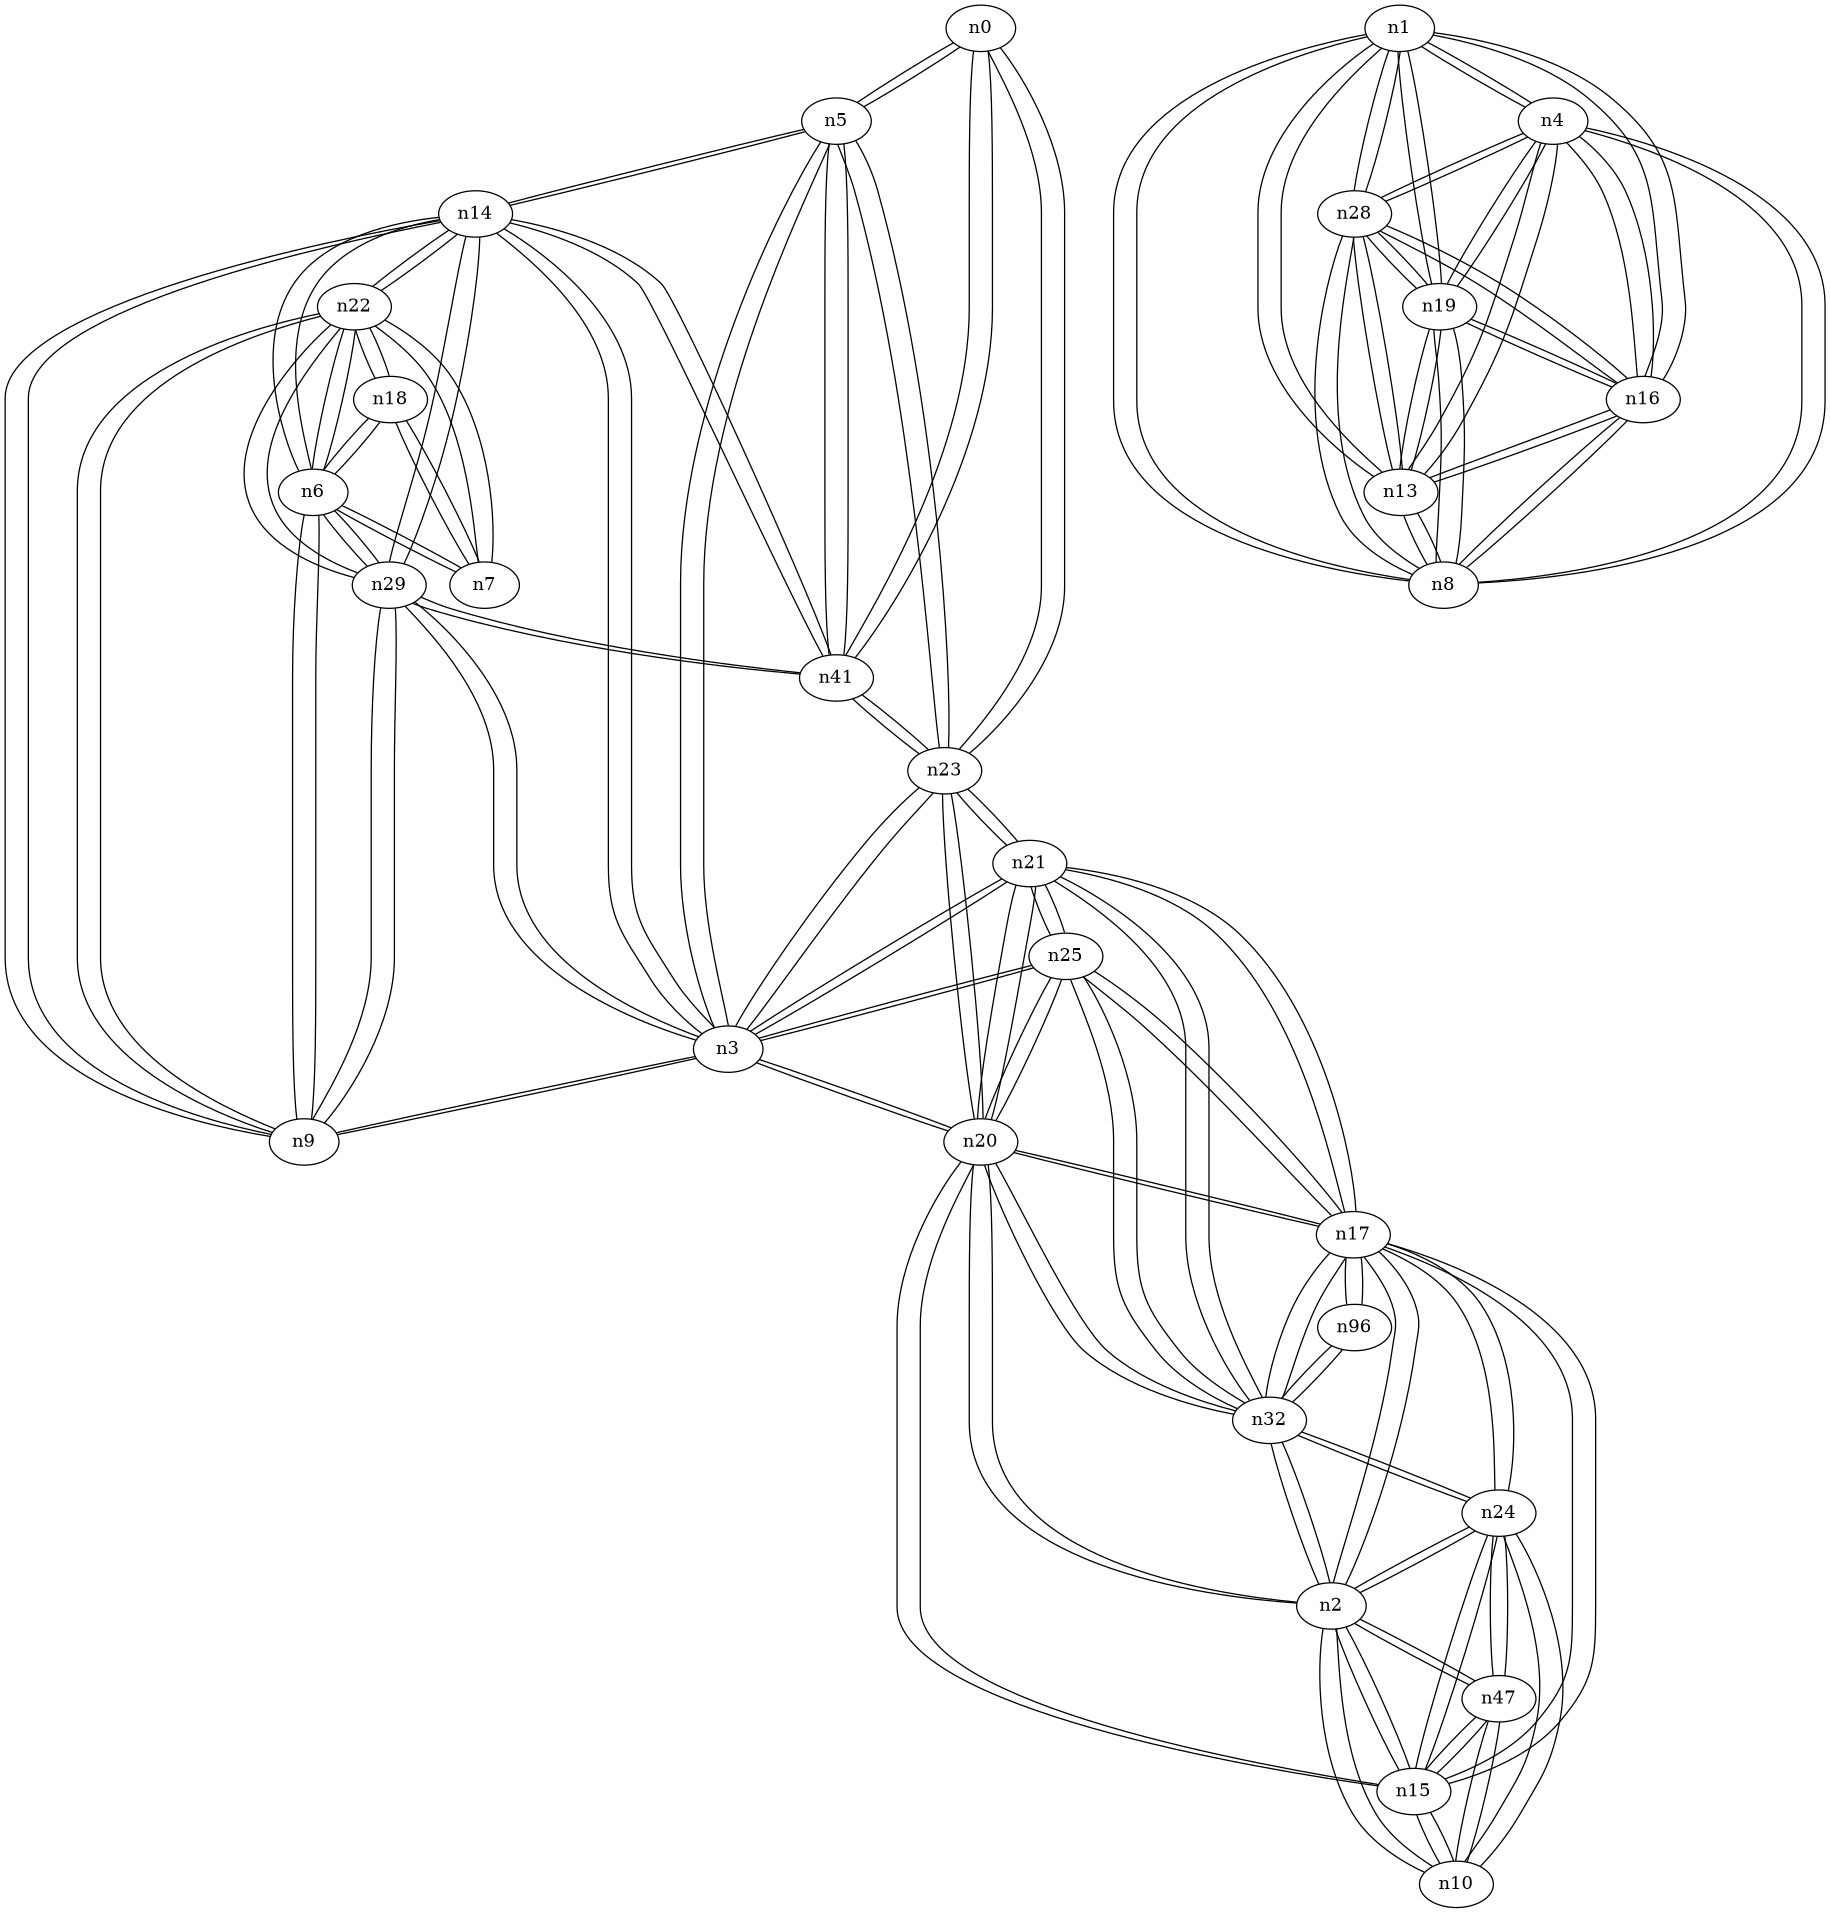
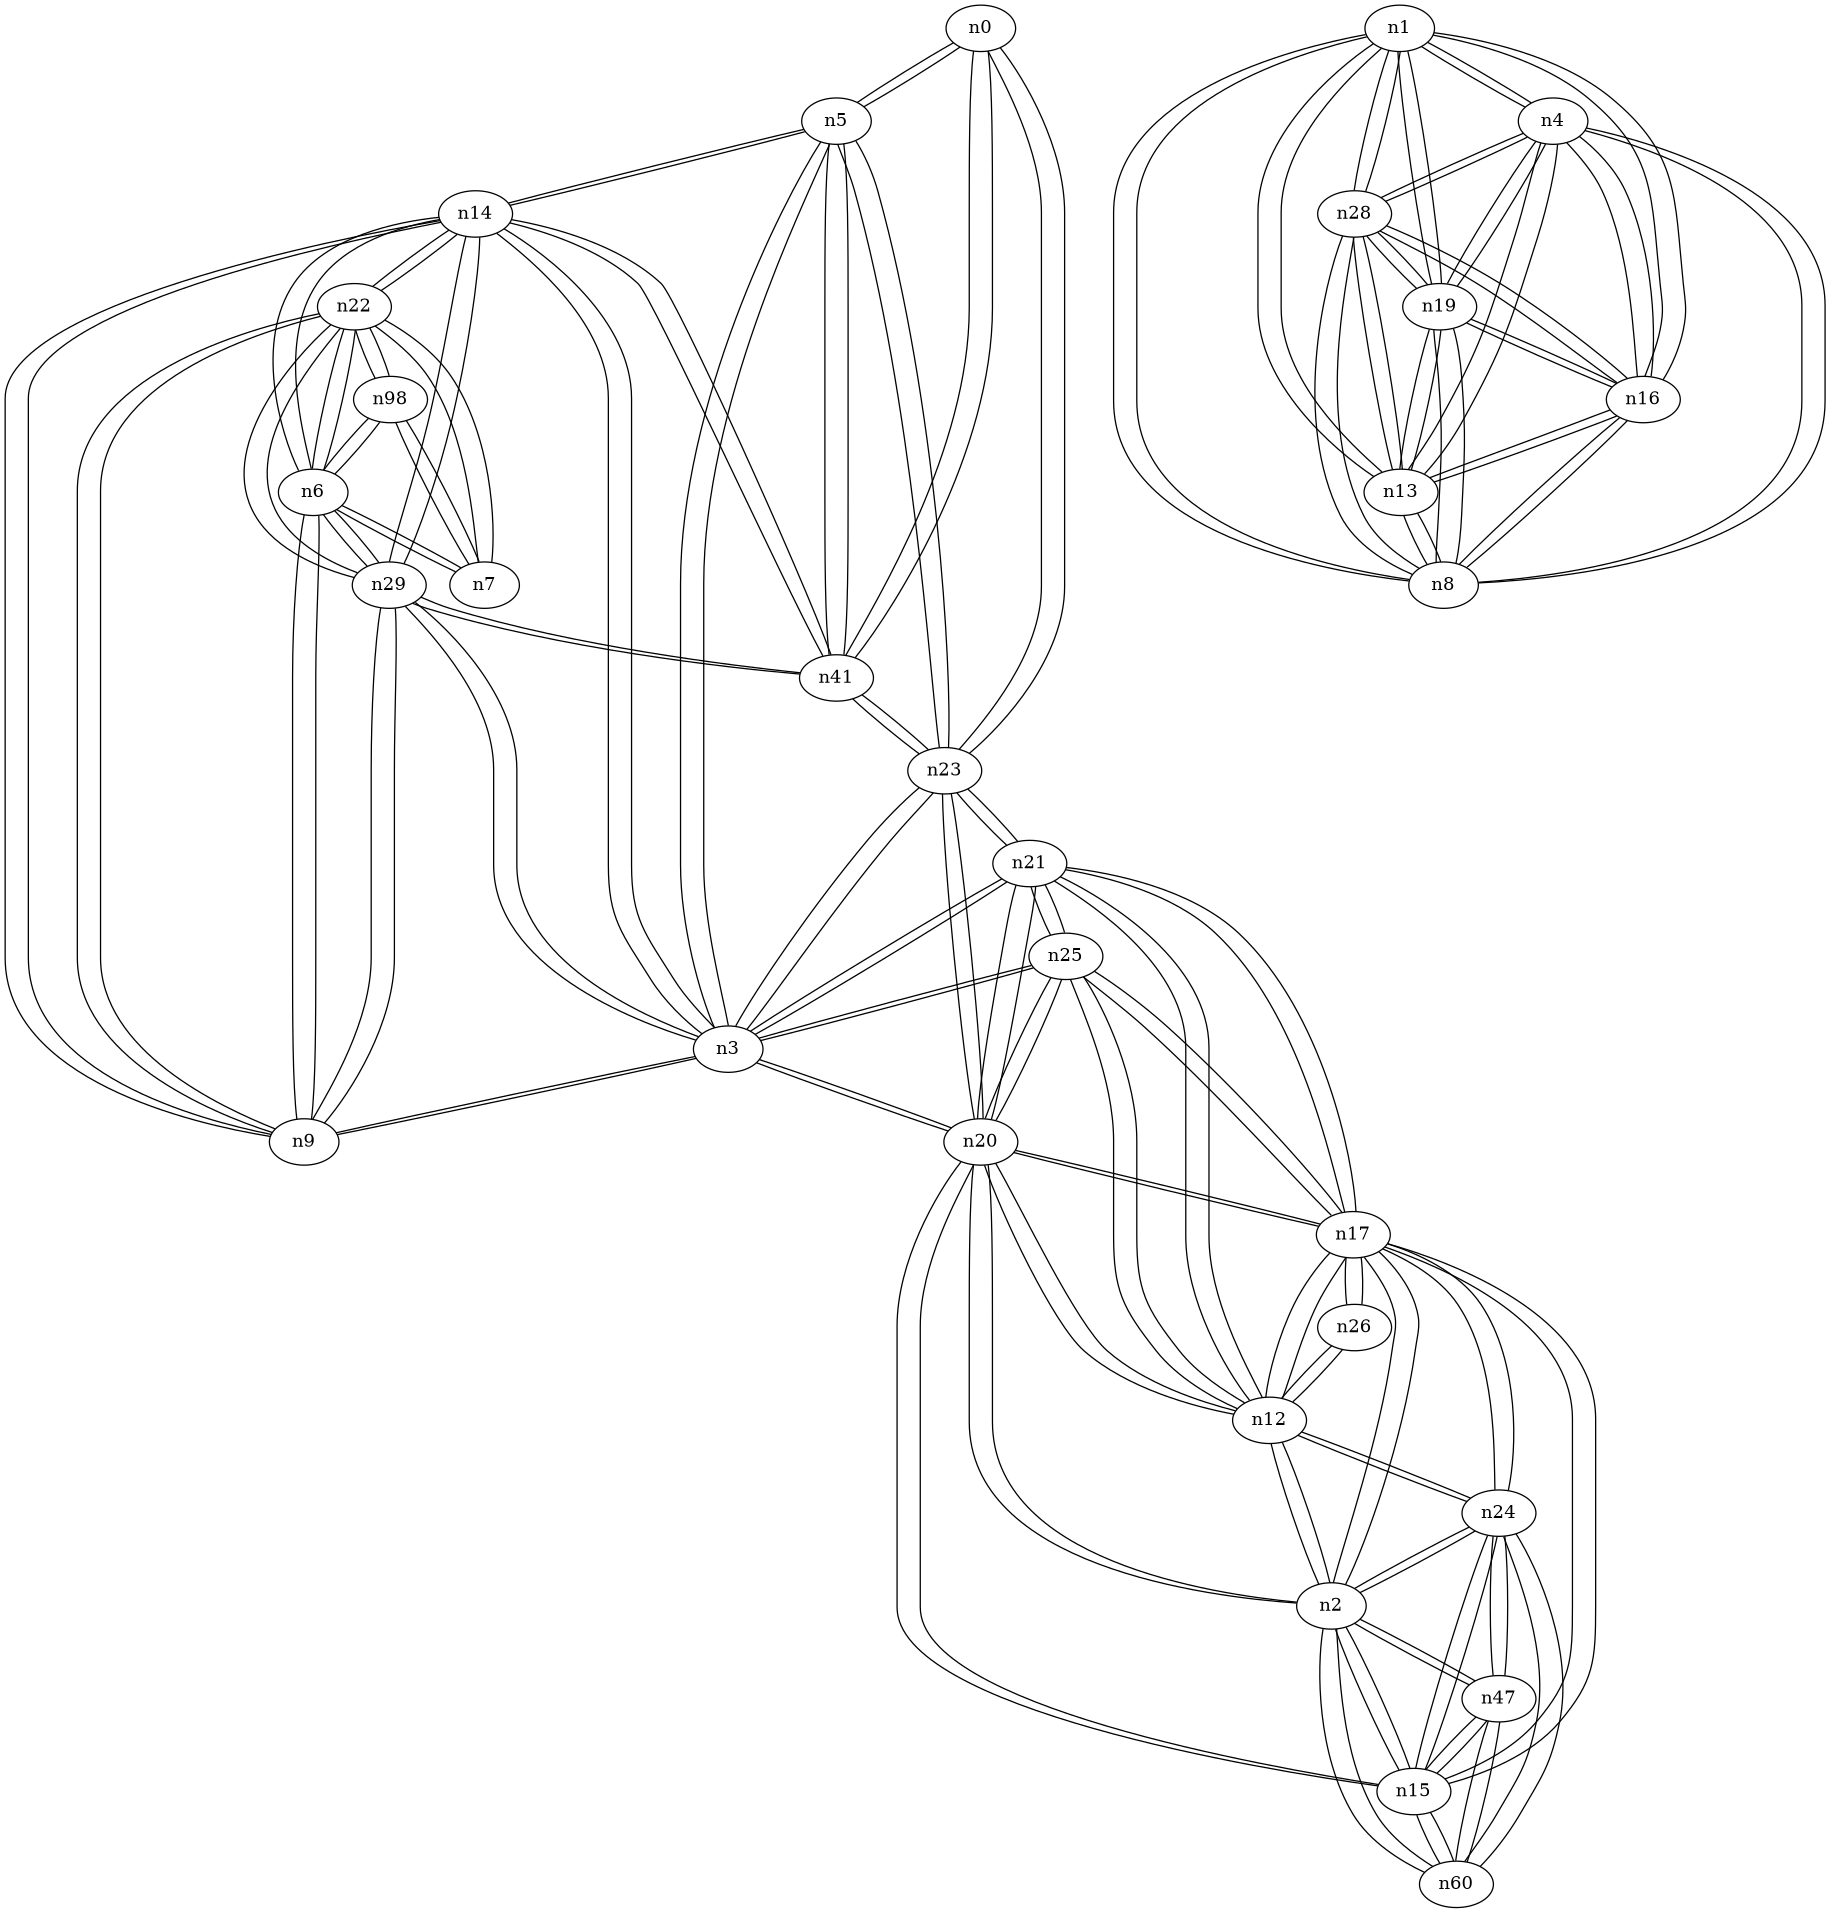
node "n18": label "n18" -> "n98"
node "n96": label "n96" -> "n26"
node "n32": label "n32" -> "n12"
node "n10": label "n10" -> "n60"
